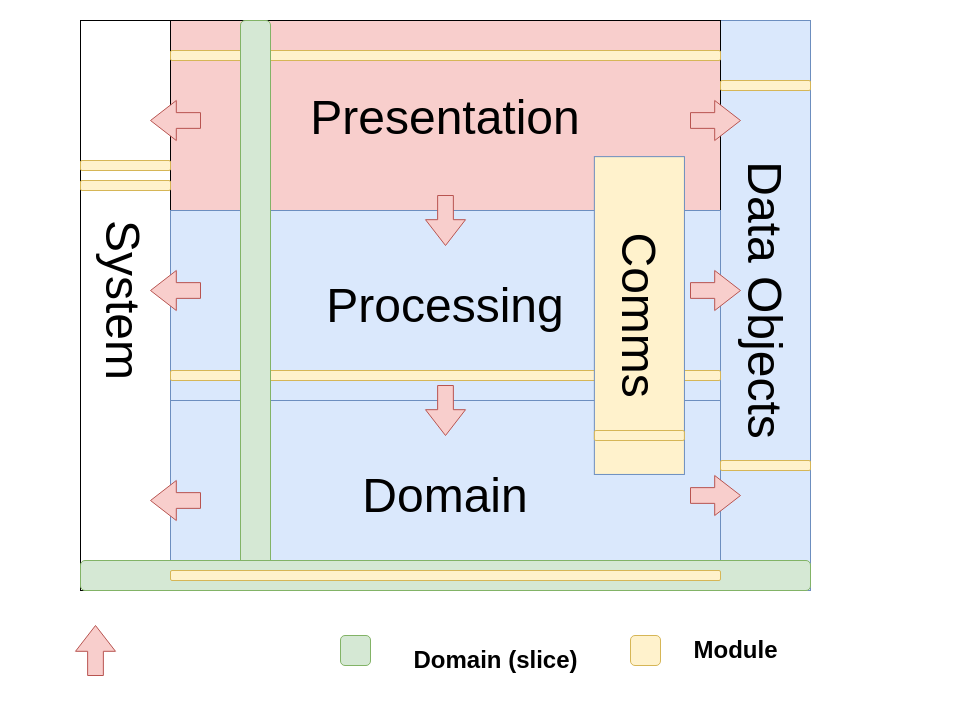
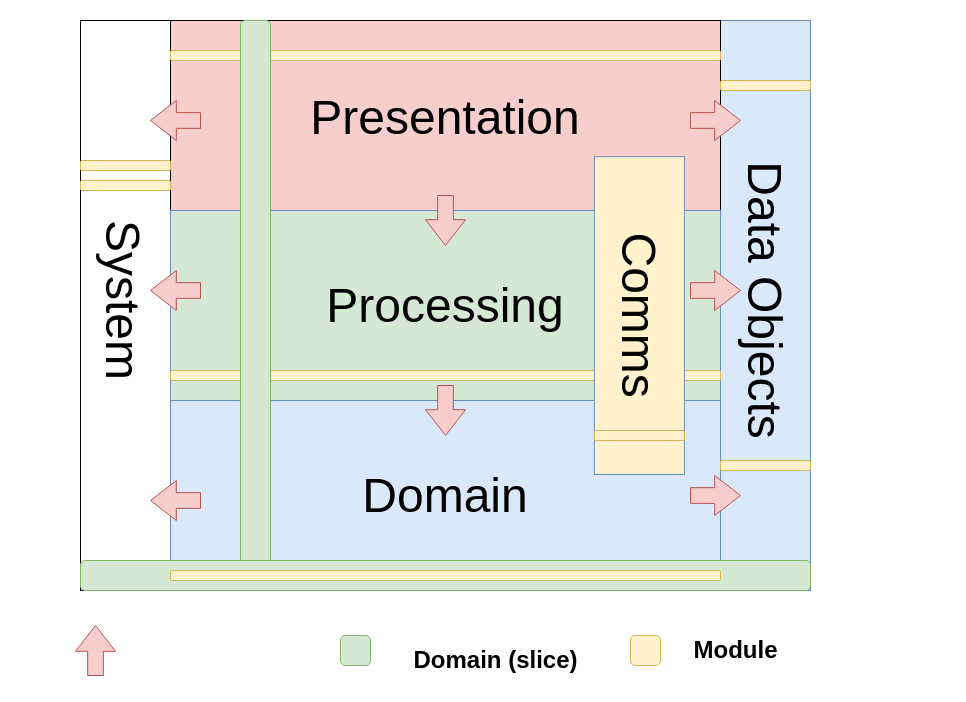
node "Processing": fillcolor #dae8fc -> #d5e8d4
